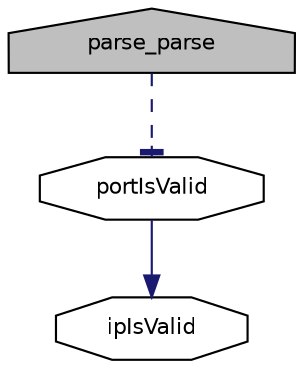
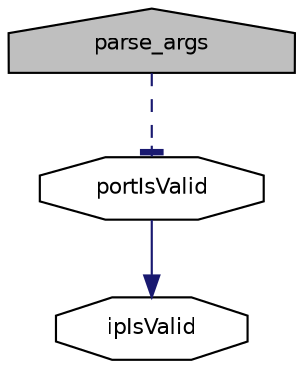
node "parse_parse": label "parse_parse" -> "parse_args"
